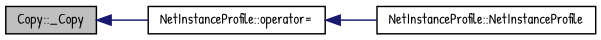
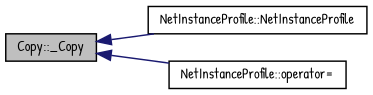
edge "NetInstanceProfile::NetInstanceProfile" -> "NetInstanceProfile::operator=": now "NetInstanceProfile::NetInstanceProfile" -> "Copy::_Copy"
